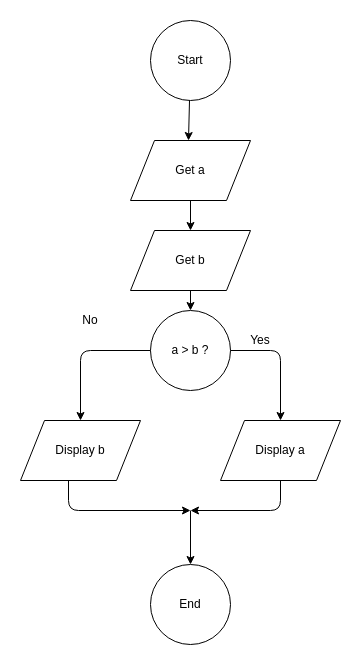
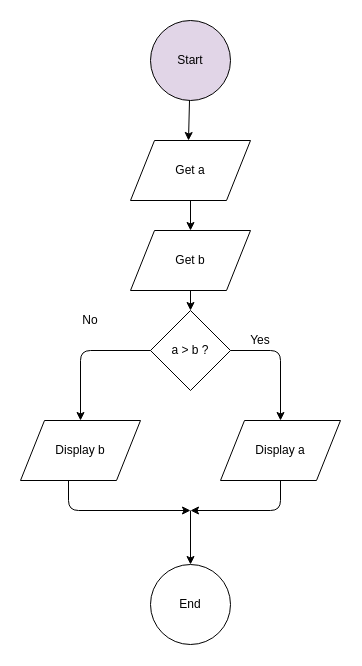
node "Start": fillcolor #ffffff -> #e1d5e7
node "a > b ?": shape ellipse -> diamond
